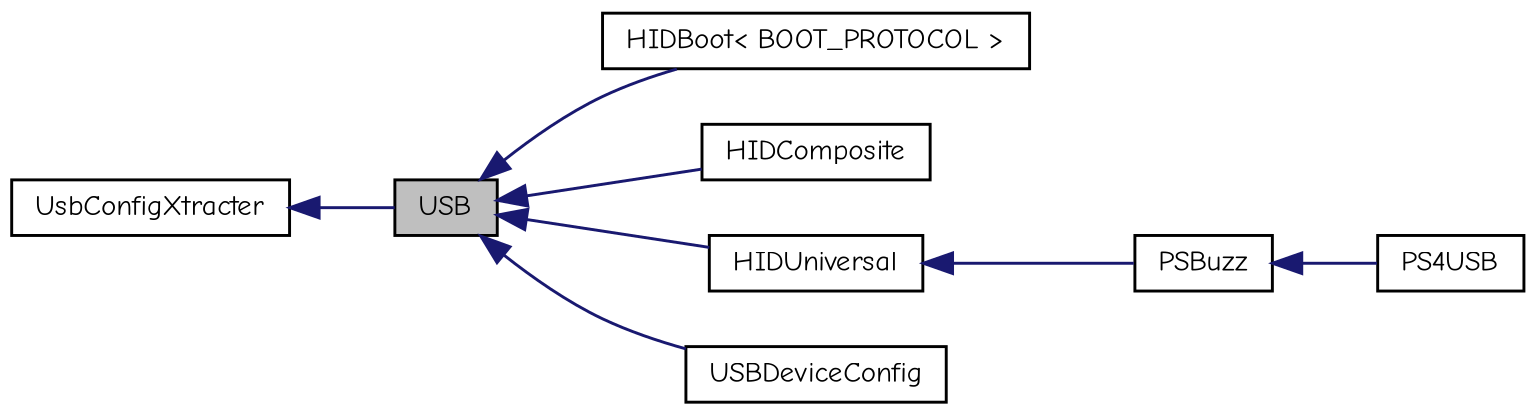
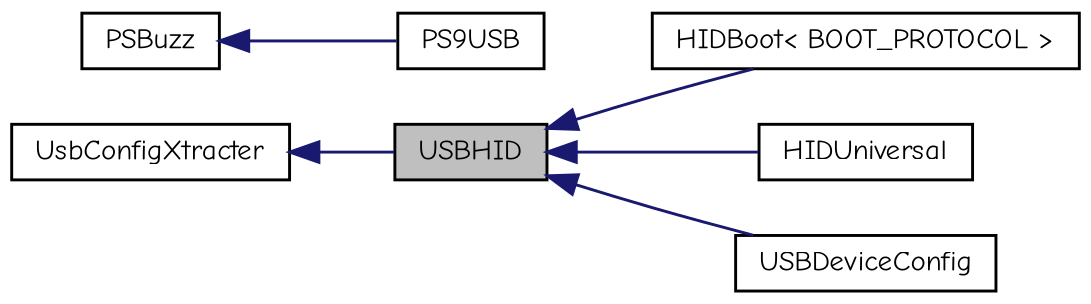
node "HIDComposite": removed
node "USB": label "USB" -> "USBHID"
edge "PSBuzz" -> "HIDUniversal": removed
node "PS4USB": label "PS4USB" -> "PS9USB"
